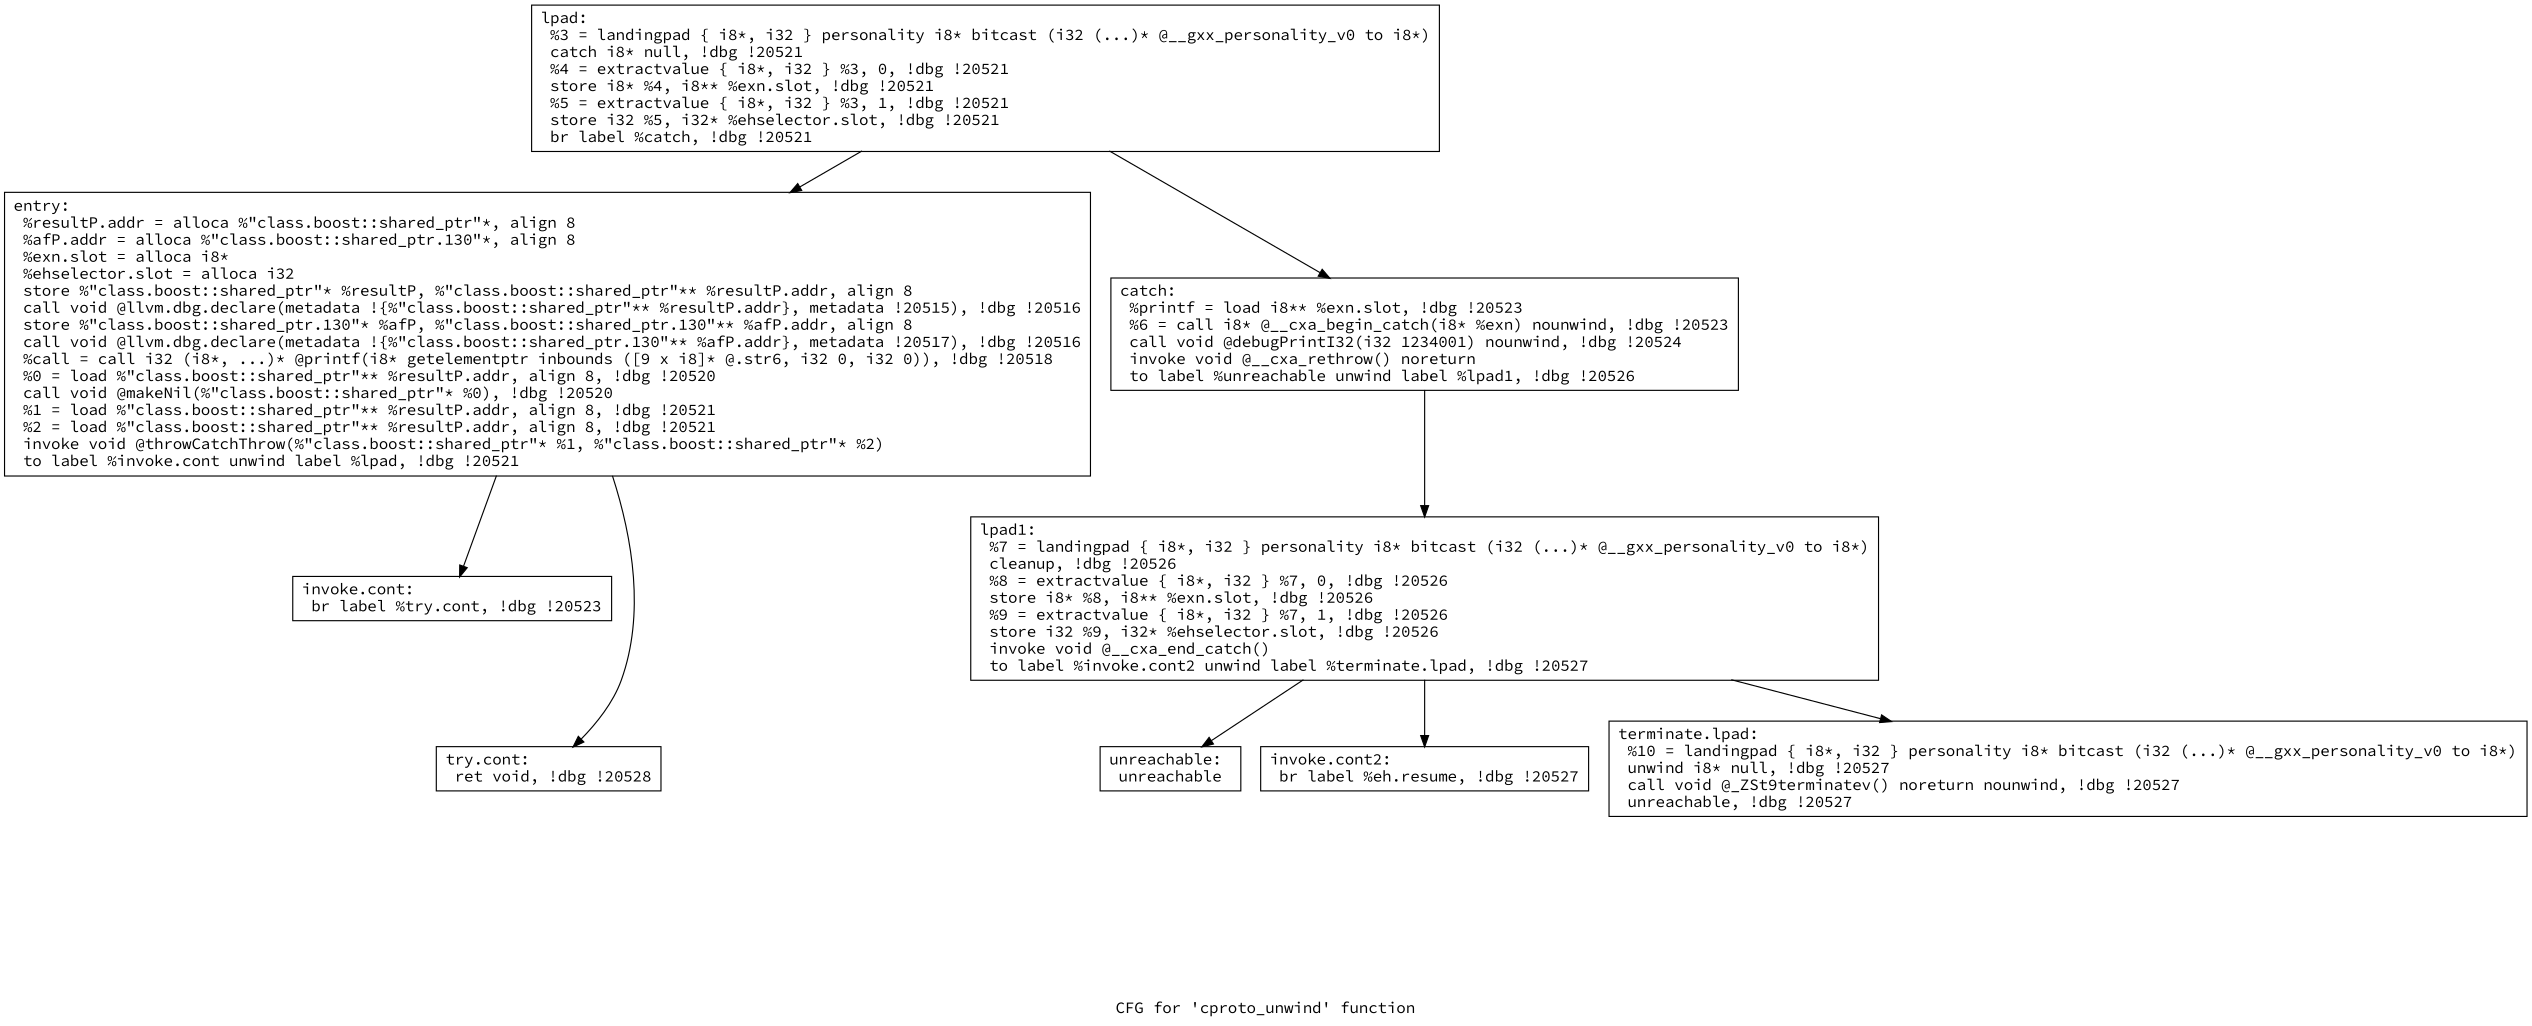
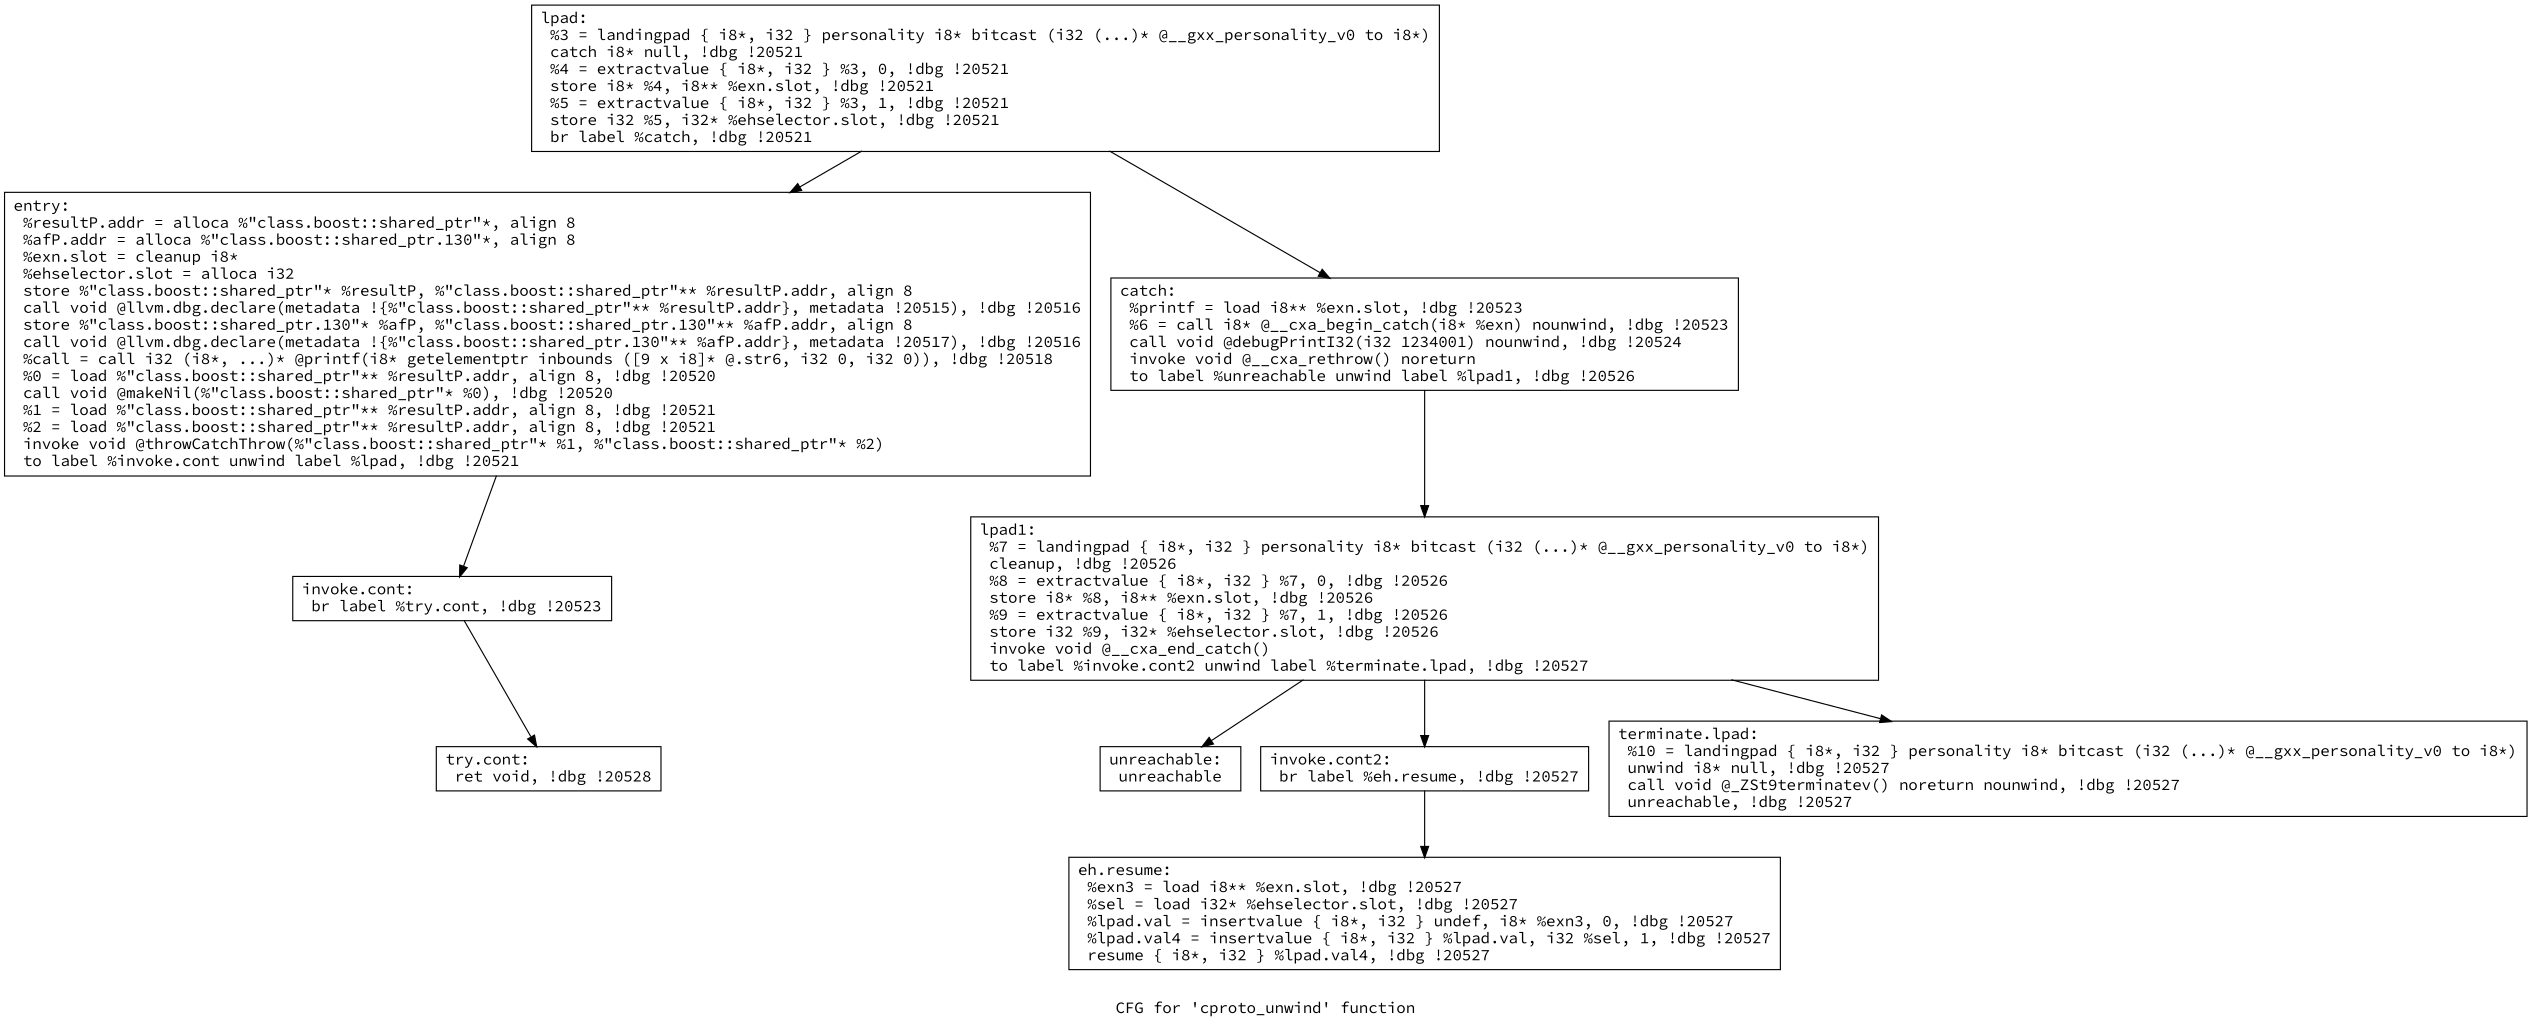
node "entry:": text "%exn.slot = alloca i8*" -> "%exn.slot = cleanup i8*"
edge "entry:" -> "try.cont:": now "invoke.cont:" -> "try.cont:"
node "eh.resume:": added
